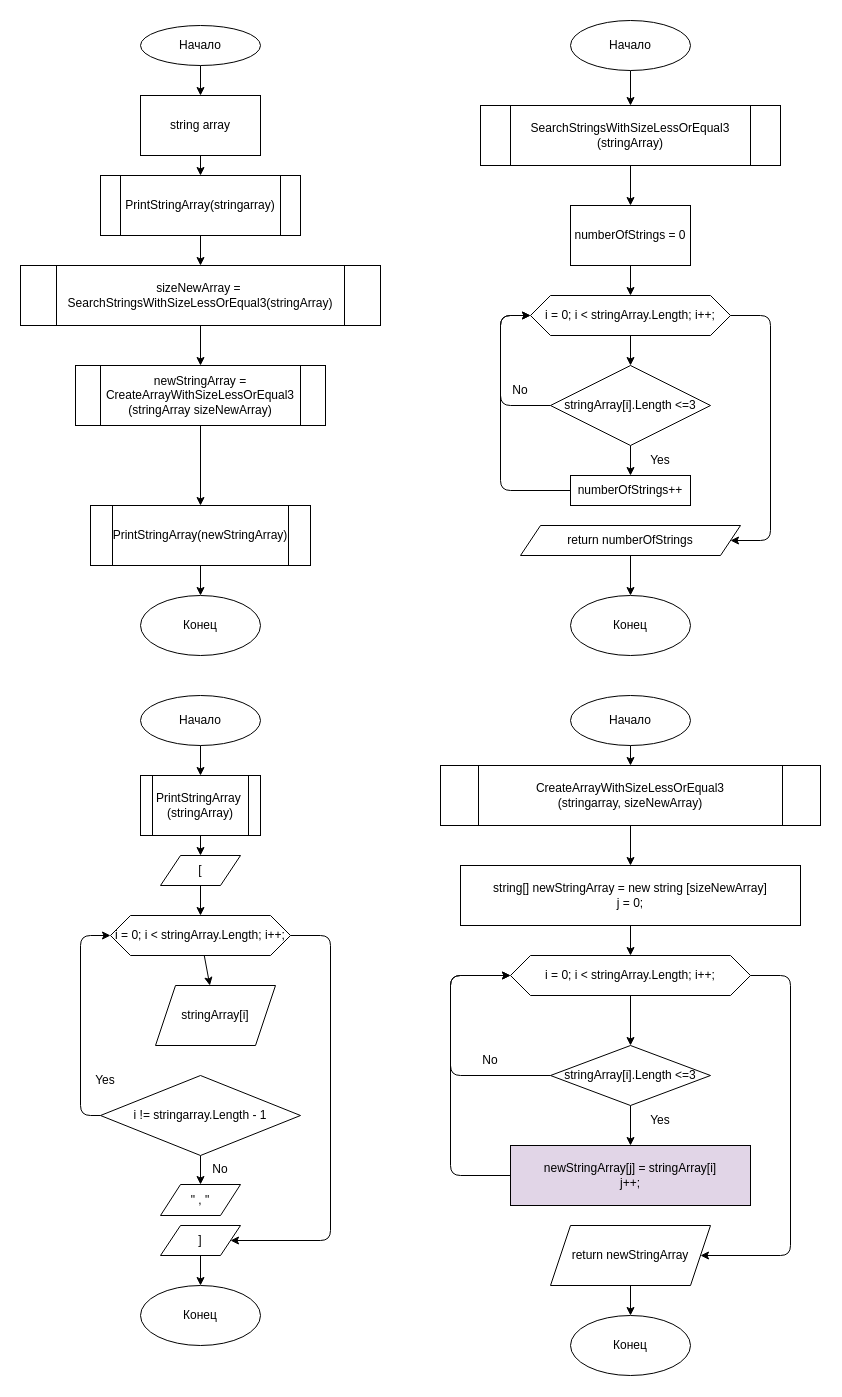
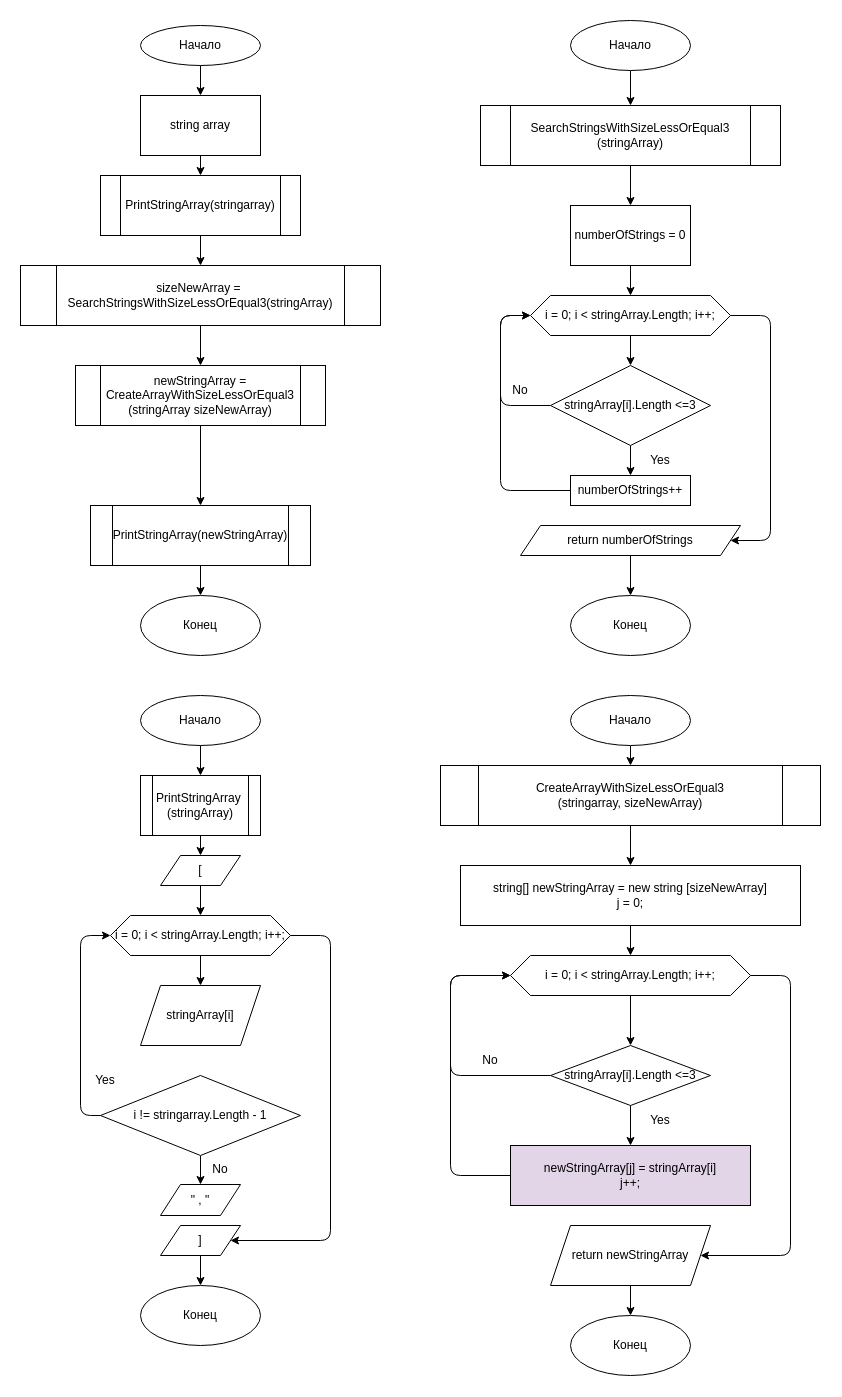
node "stringArray[i]": moved (216, 1016) -> (201, 1016)
